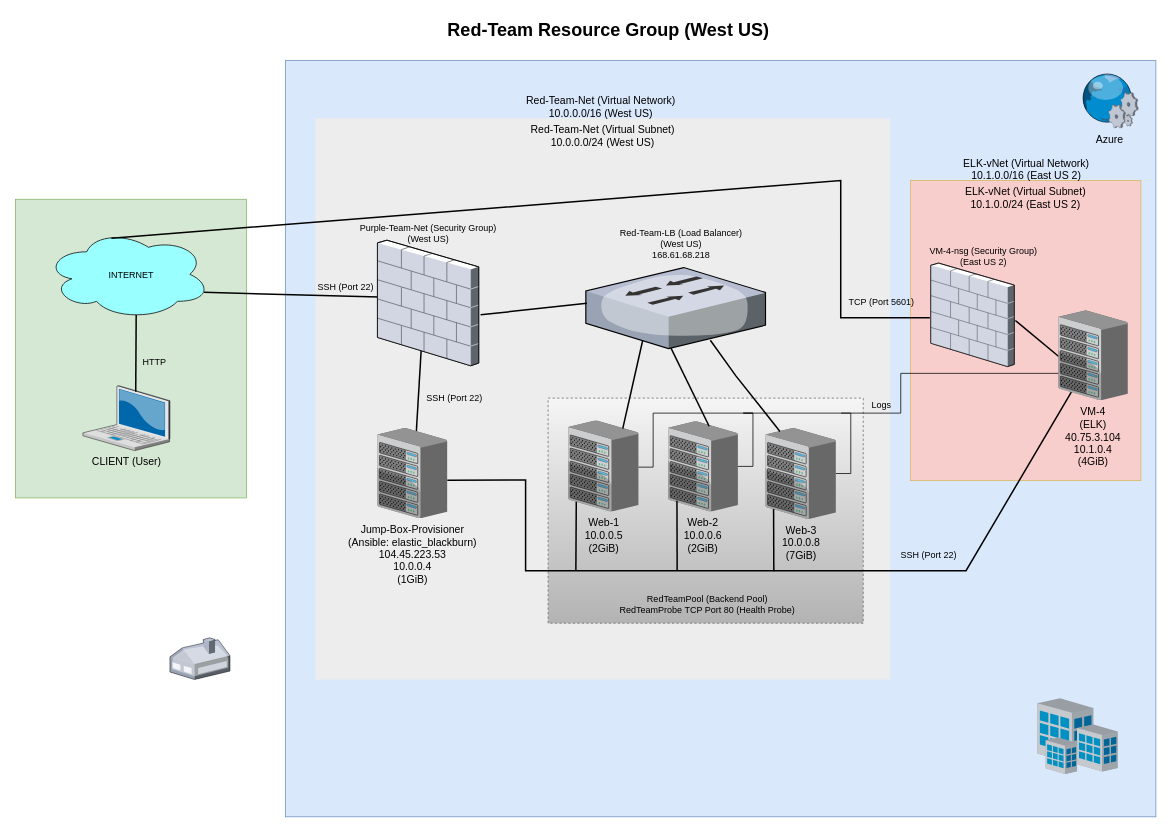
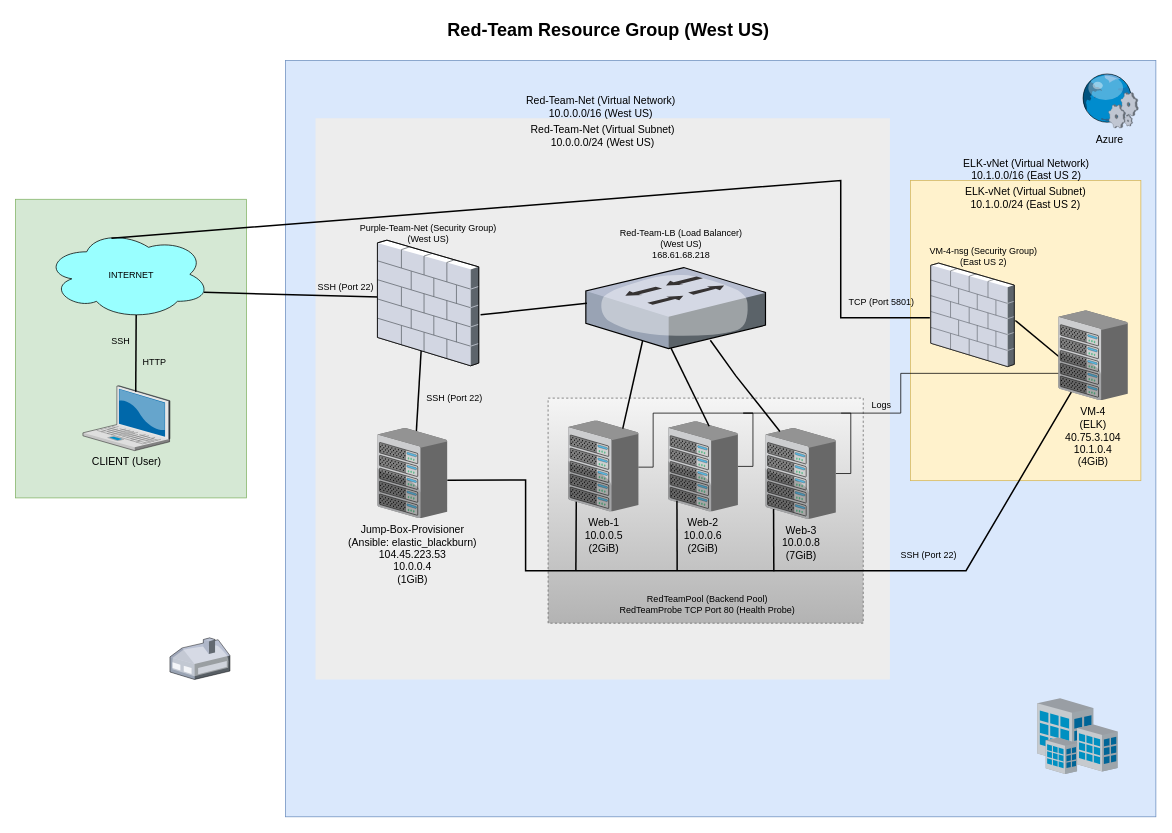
node "TCP (Port 5601)": label "TCP (Port 5601)" -> "TCP (Port 5801)"
node "ELK-vNet (Virtual Subnet) 10.1.0.0/24 (East US 2)": fillcolor #f8cecc -> #fff2cc
node "SSH": added
